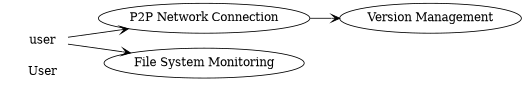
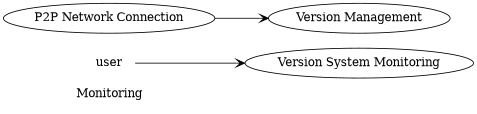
edge "user" -> "P2P Network Connection": removed
node "File System Monitoring": label "File System Monitoring" -> "Version System Monitoring"
cluster "User": label "User" -> "Monitoring"
